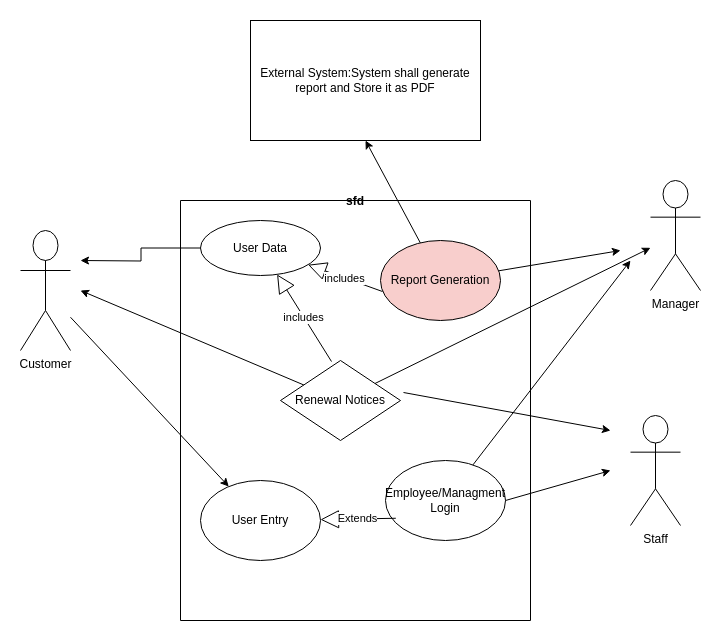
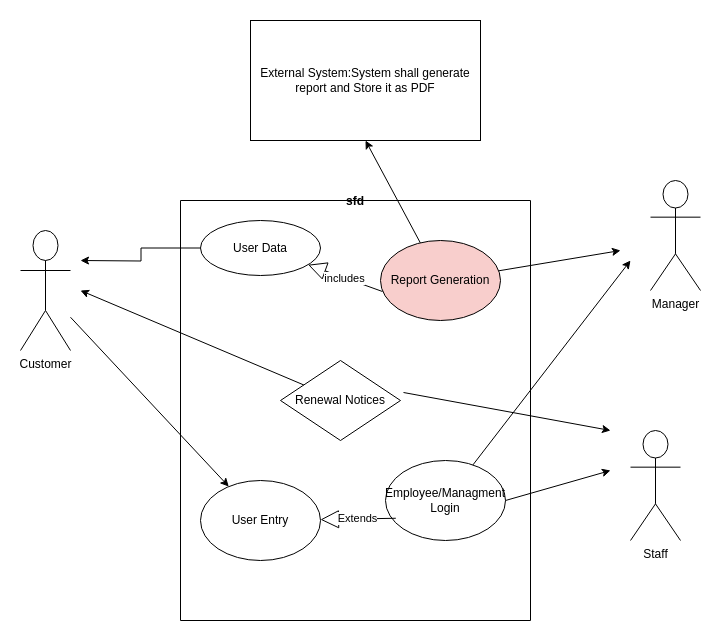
edge "Renewal Notices" -> "Manager": removed
edge "Renewal Notices" -> "User Data": removed, label "includes"
node "Staff": moved (656, 471) -> (656, 486)
